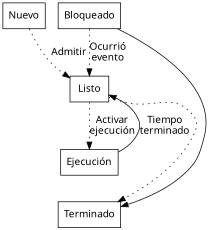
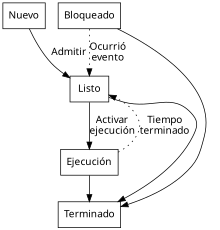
edge "Nuevo" -> "Listo": style dotted -> solid
edge "Listo" -> "Ejecución": style dotted -> solid
edge "Ejecución" -> "Listo": style solid -> dotted
edge "Listo" -> "Terminado": style dotted -> solid
edge "Ejecución" -> "Terminado": added
